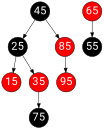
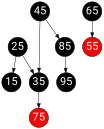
node "65": fillcolor red -> black
edge "45" -> "25": now "45" -> "35"
node "85": fillcolor red -> black
node "55": fillcolor black -> red
node "15": fillcolor red -> black
node "35": fillcolor red -> black
node "95": fillcolor red -> black
node "75": fillcolor black -> red
